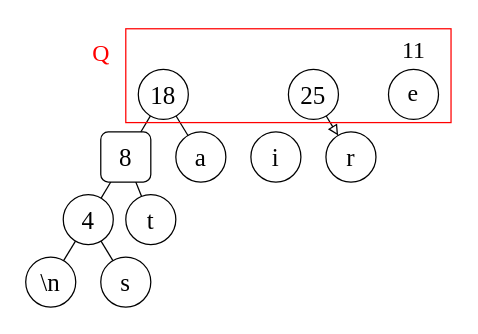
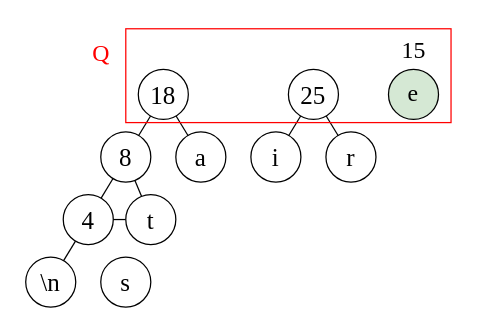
node "11": label "11" -> "15"
node "e": fillcolor #ffffff -> #d5e8d4
edge "25" -> "r": arrowhead block -> none
edge "25" -- "i": added
node "8": shape rounded rectangle -> ellipse
edge "4" -- "s": now "4" -- "t"
